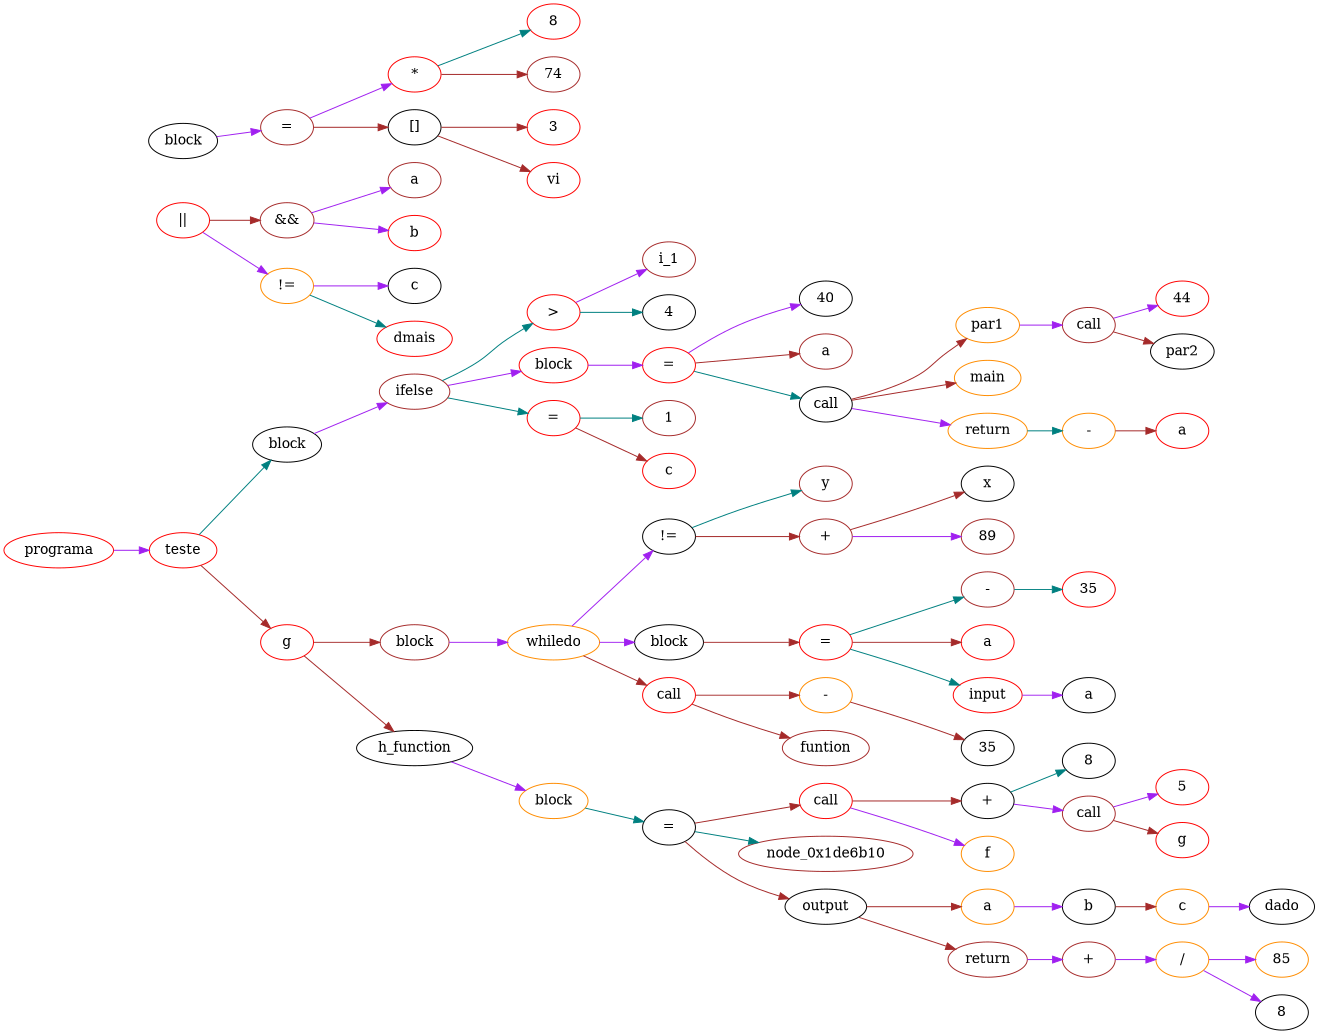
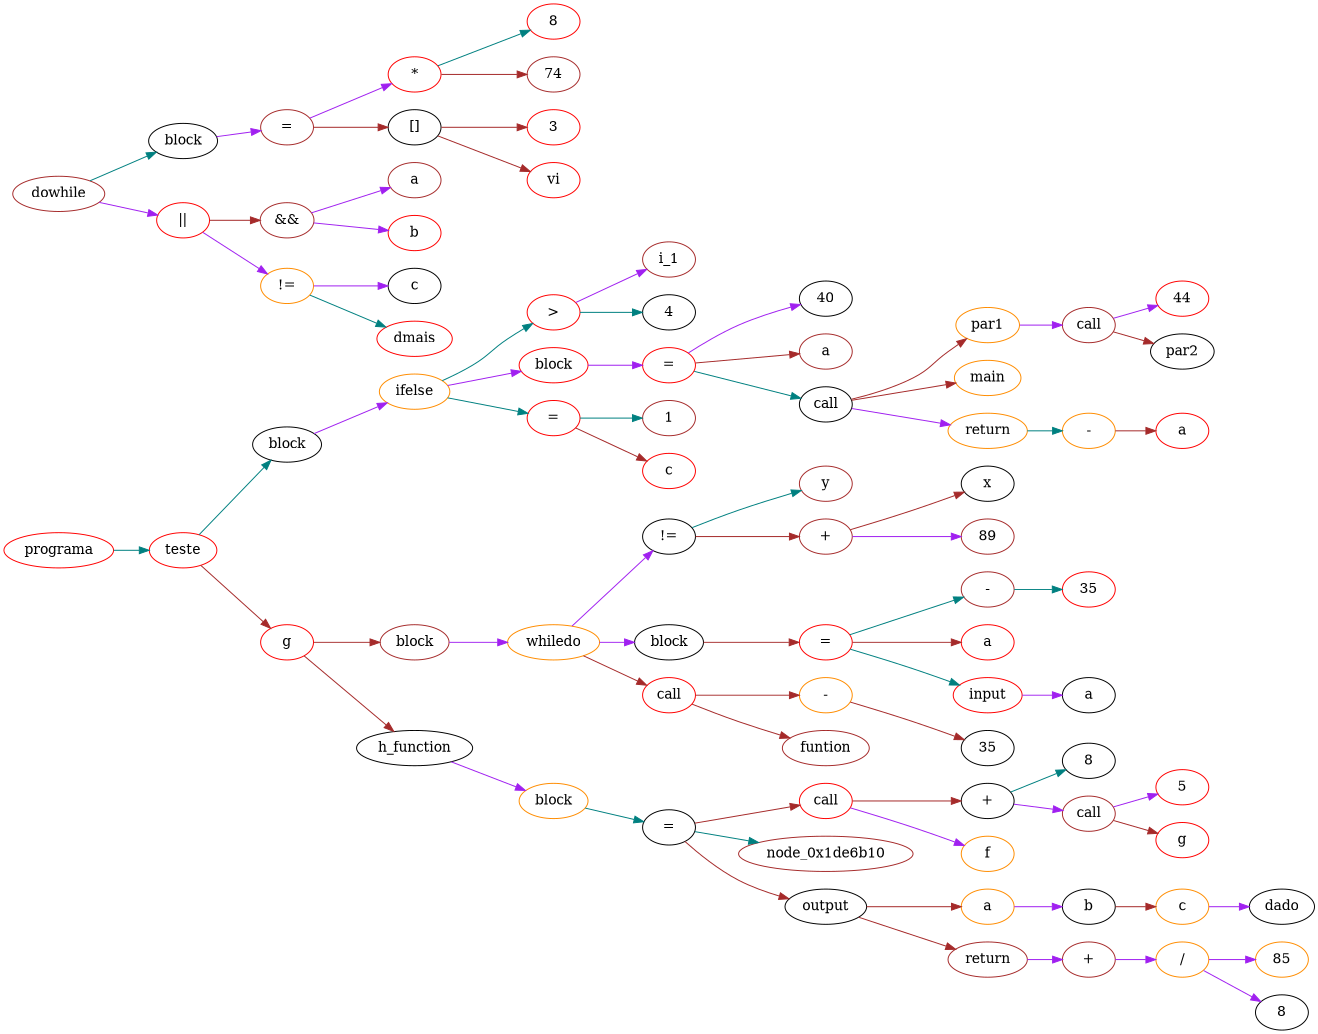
node "dowhile": added
node "ifelse": color brown -> darkorange
edge "programa" -> "teste": color purple -> teal
